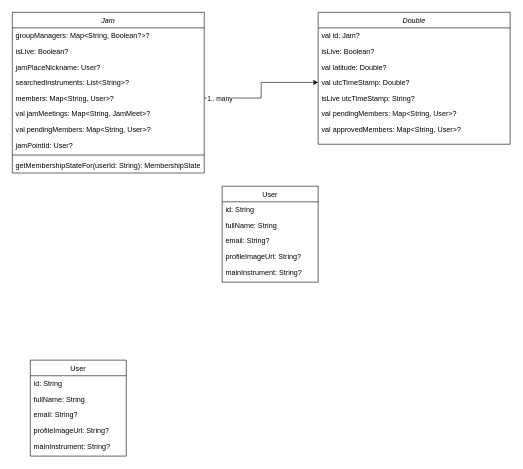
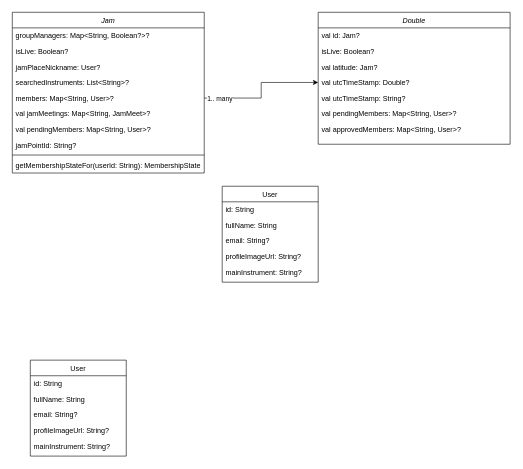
node "val latitude: Double?": label "val latitude: Double?" -> "val latitude: Jam?"
node "isLive utcTimeStamp: String?": label "isLive utcTimeStamp: String?" -> "val utcTimeStamp: String?"
node "jamPointId: User?": label "jamPointId: User?" -> "jamPointId: String?"
